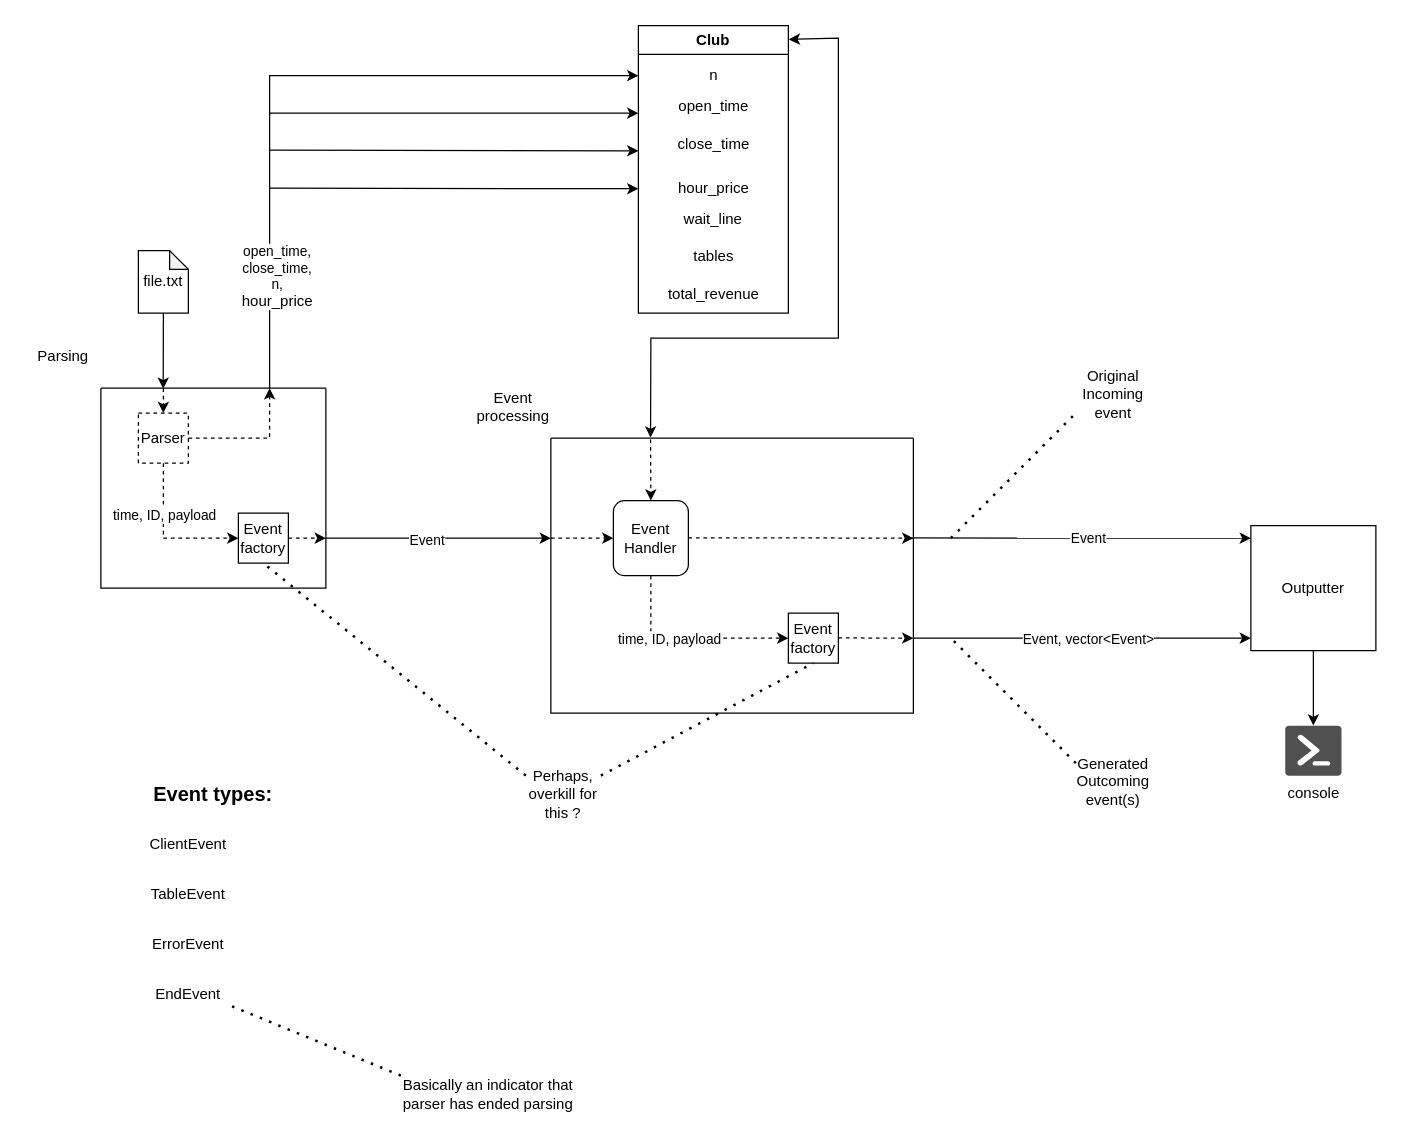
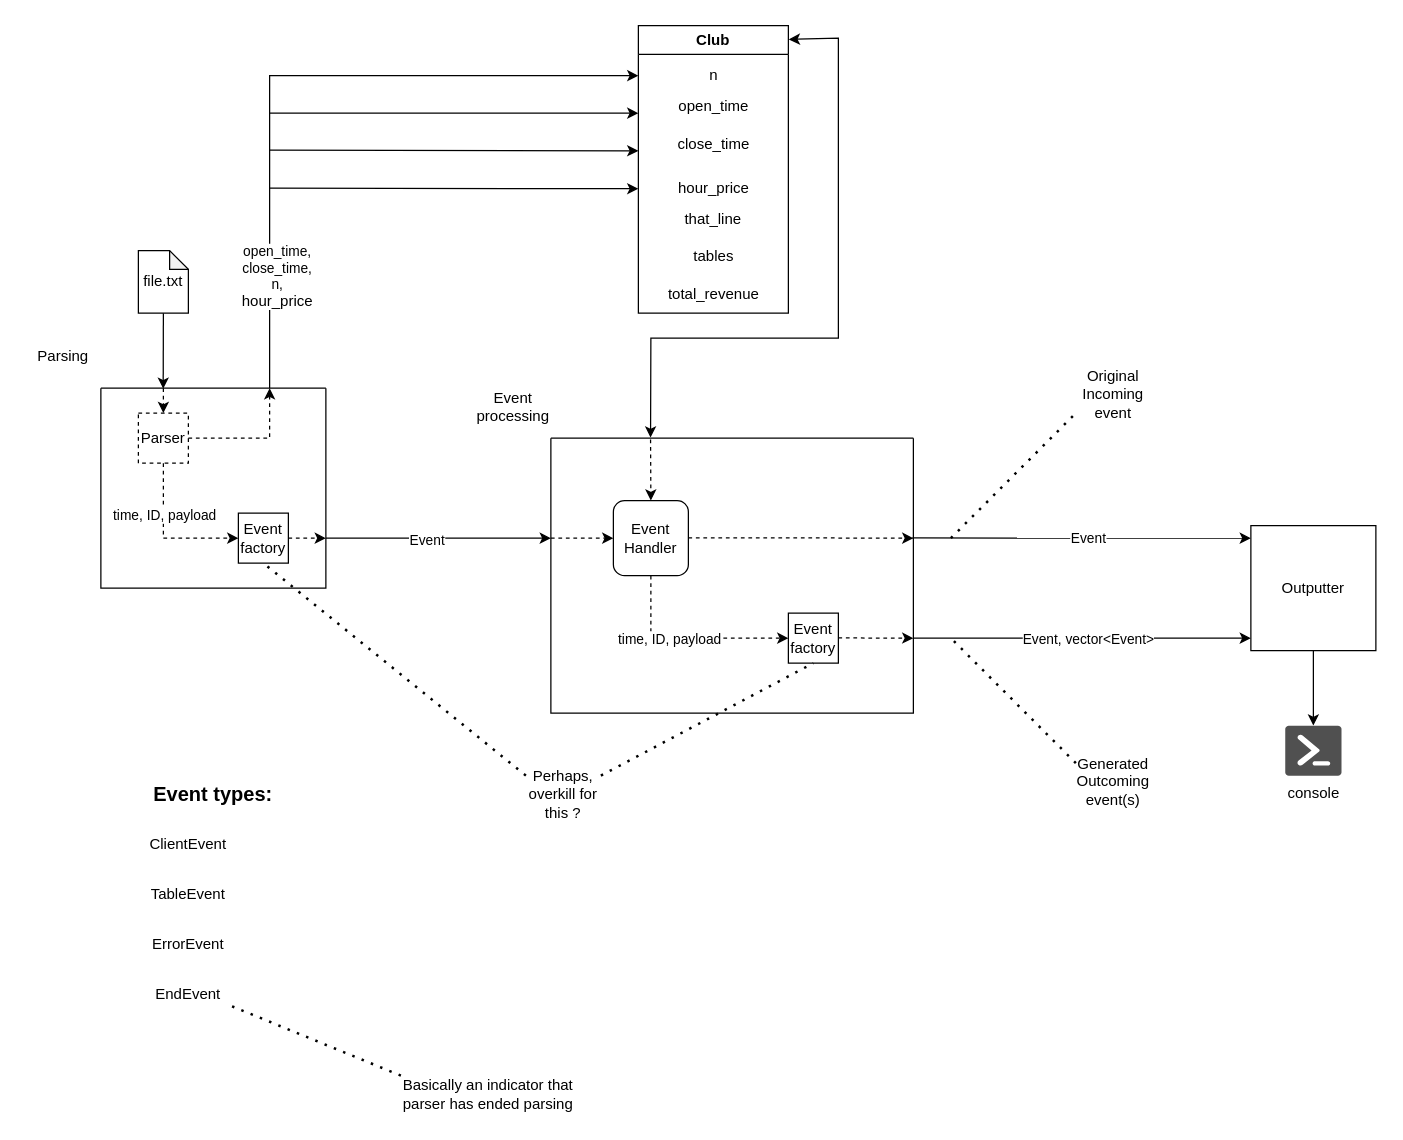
node "wait_line": label "wait_line" -> "that_line"
